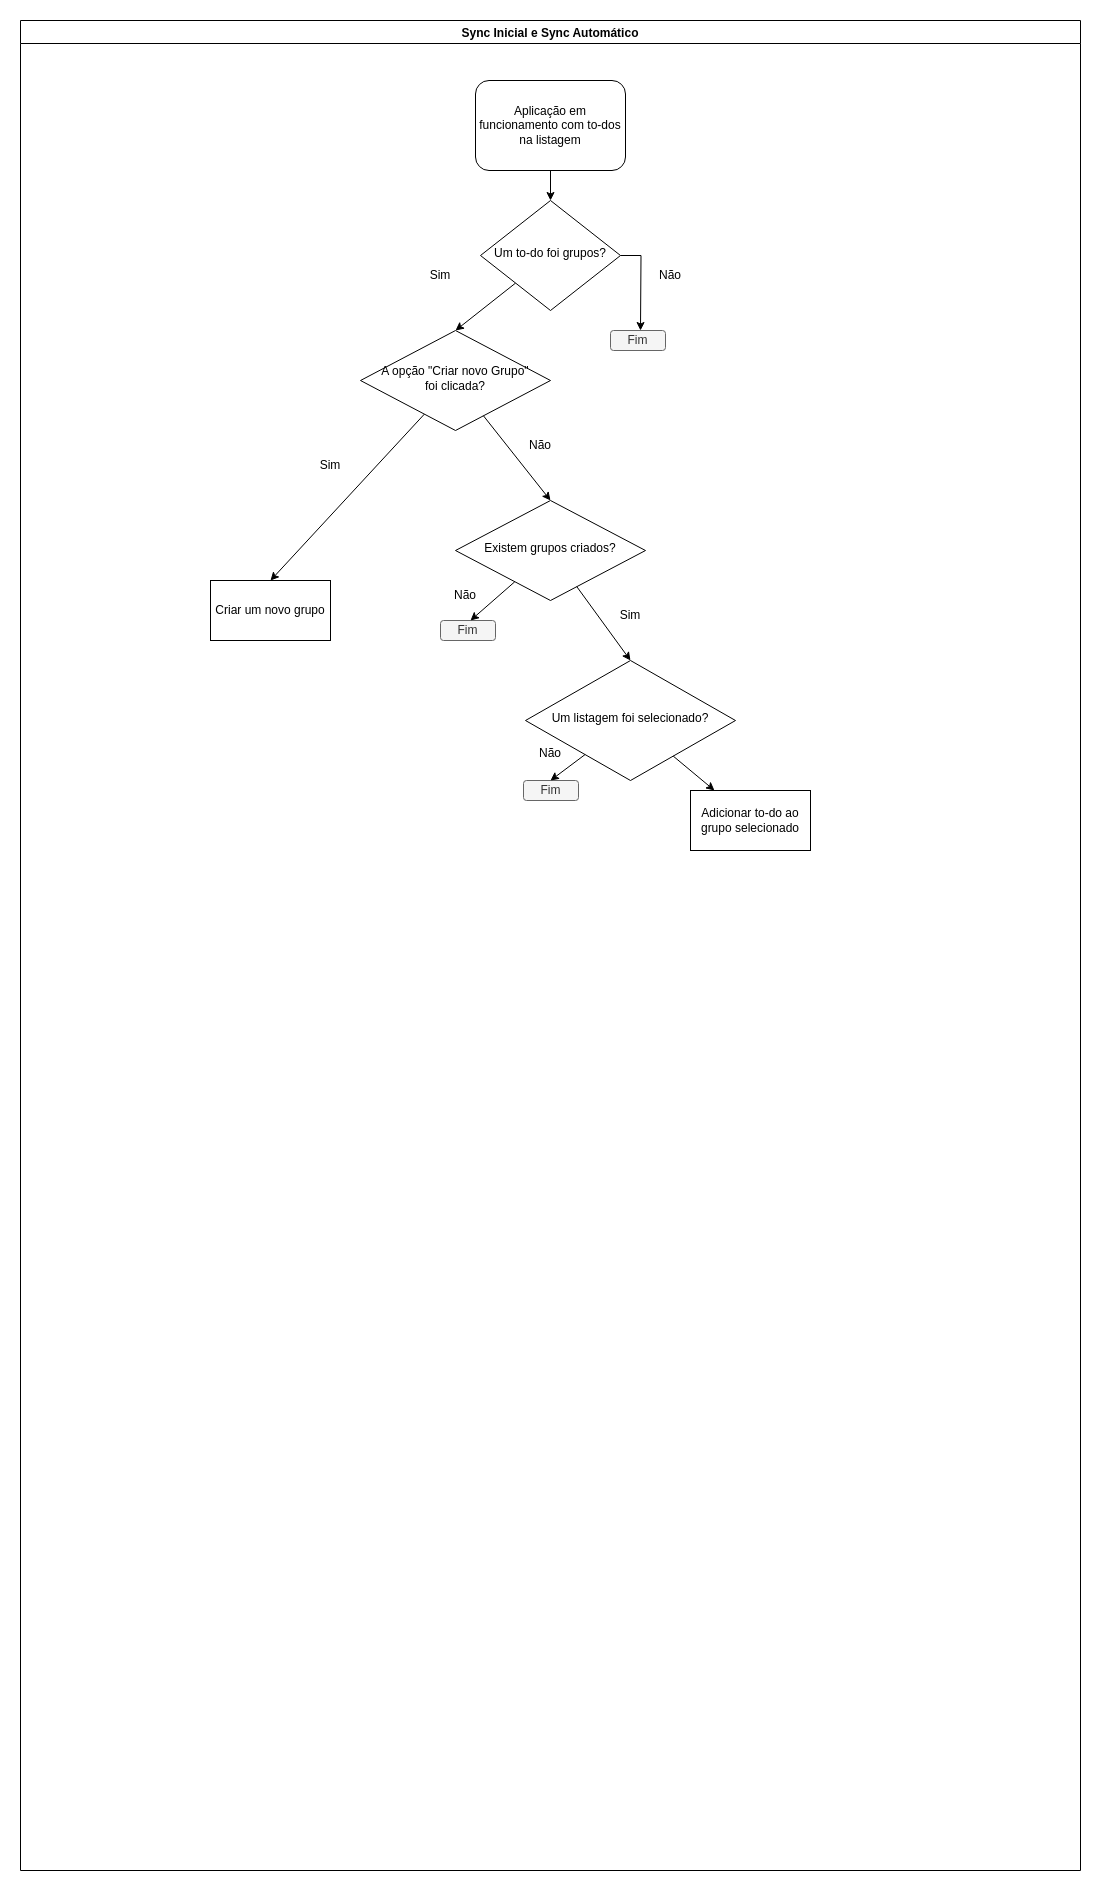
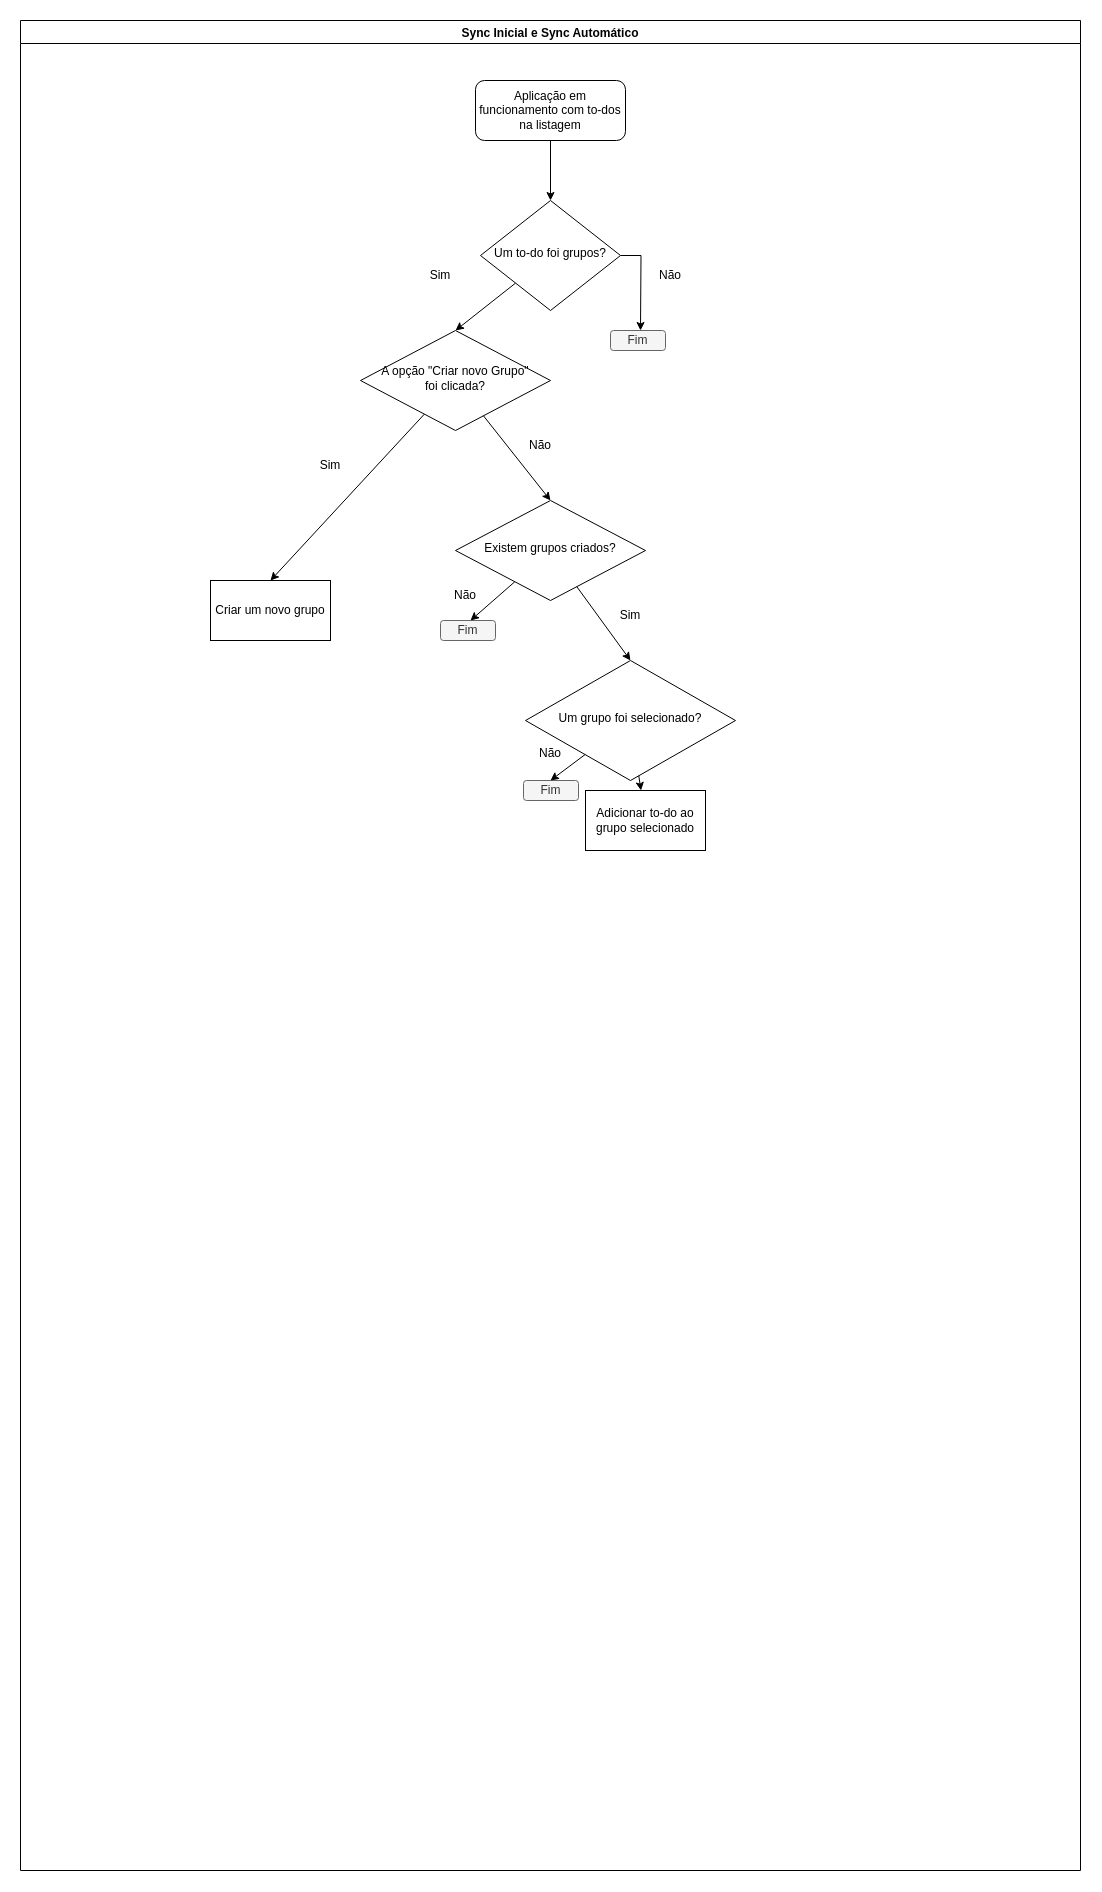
node "Aplicação em funcionamento com to-dos na listagem": size 150x90 -> 150x60
node "Um listagem foi selecionado?": label "Um listagem foi selecionado?" -> "Um grupo foi selecionado?"
node "Adicionar to-do ao grupo selecionado": moved (751, 821) -> (646, 821)
